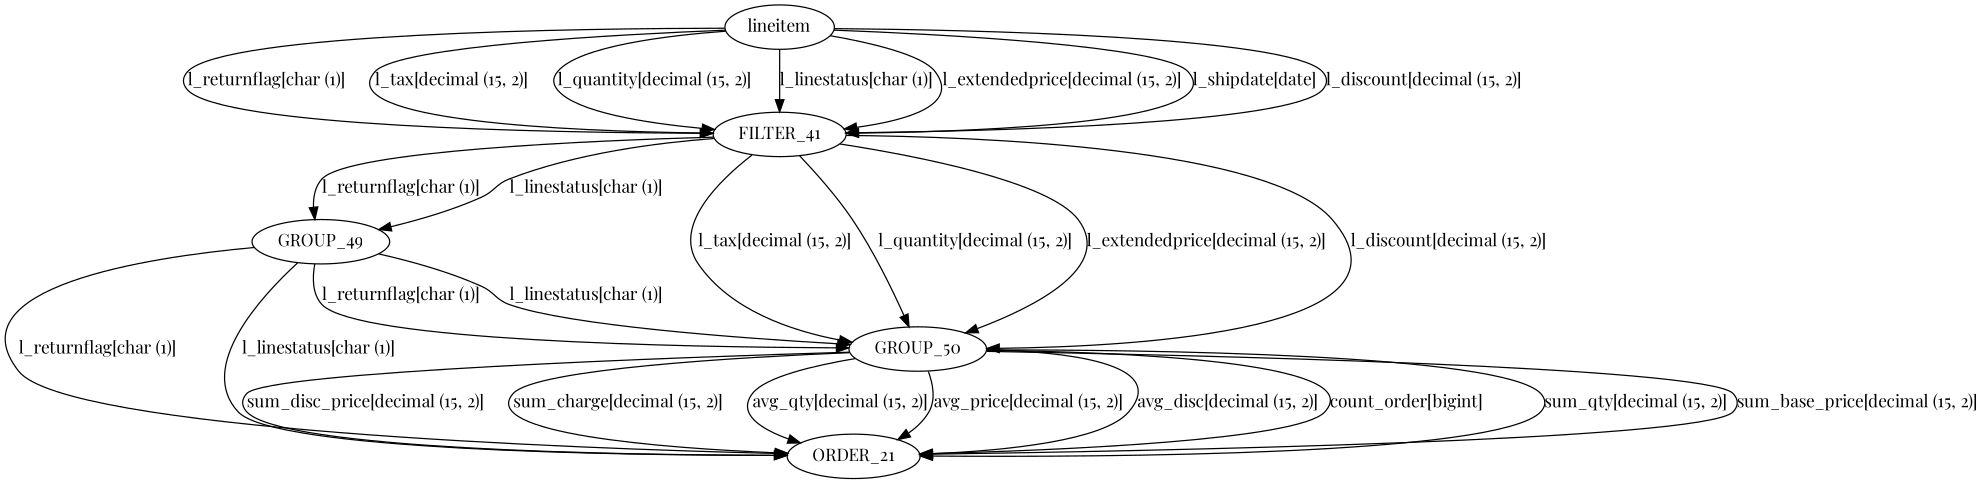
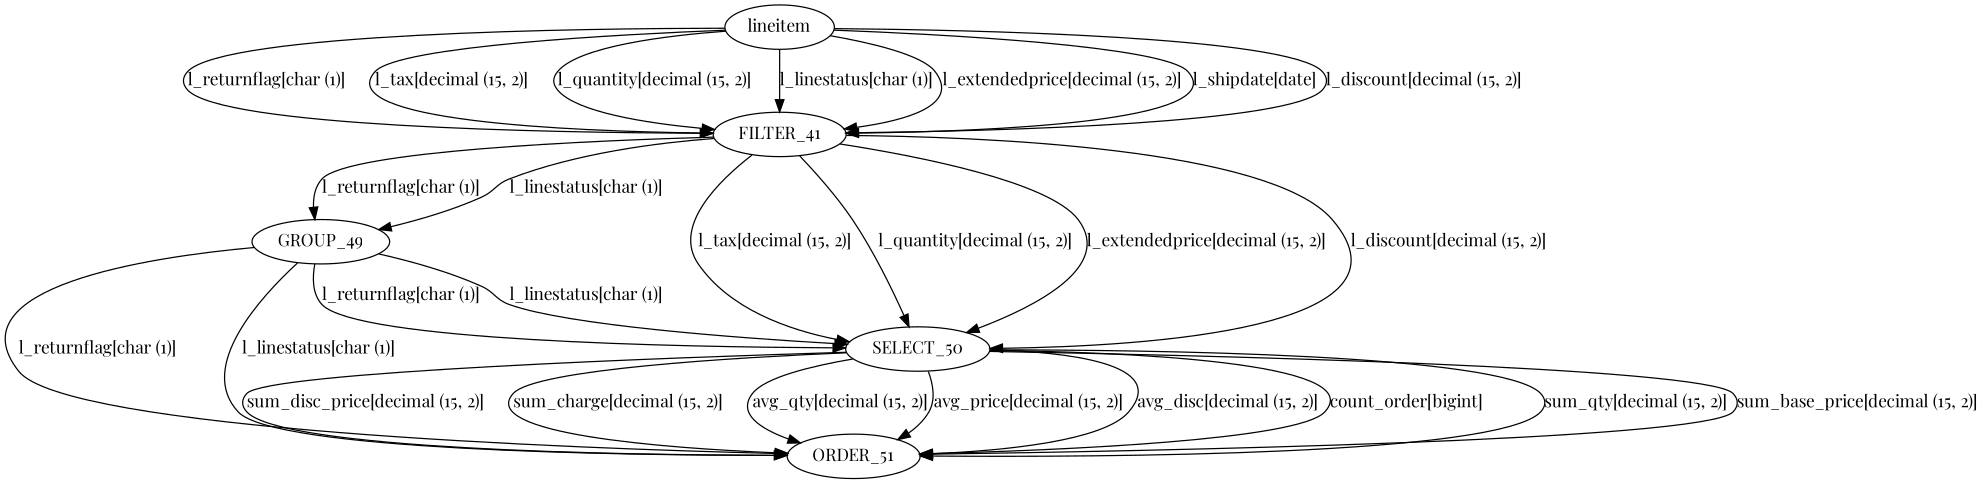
node "GROUP_50": label "GROUP_50" -> "SELECT_50"
node "ORDER_21": label "ORDER_21" -> "ORDER_51"
